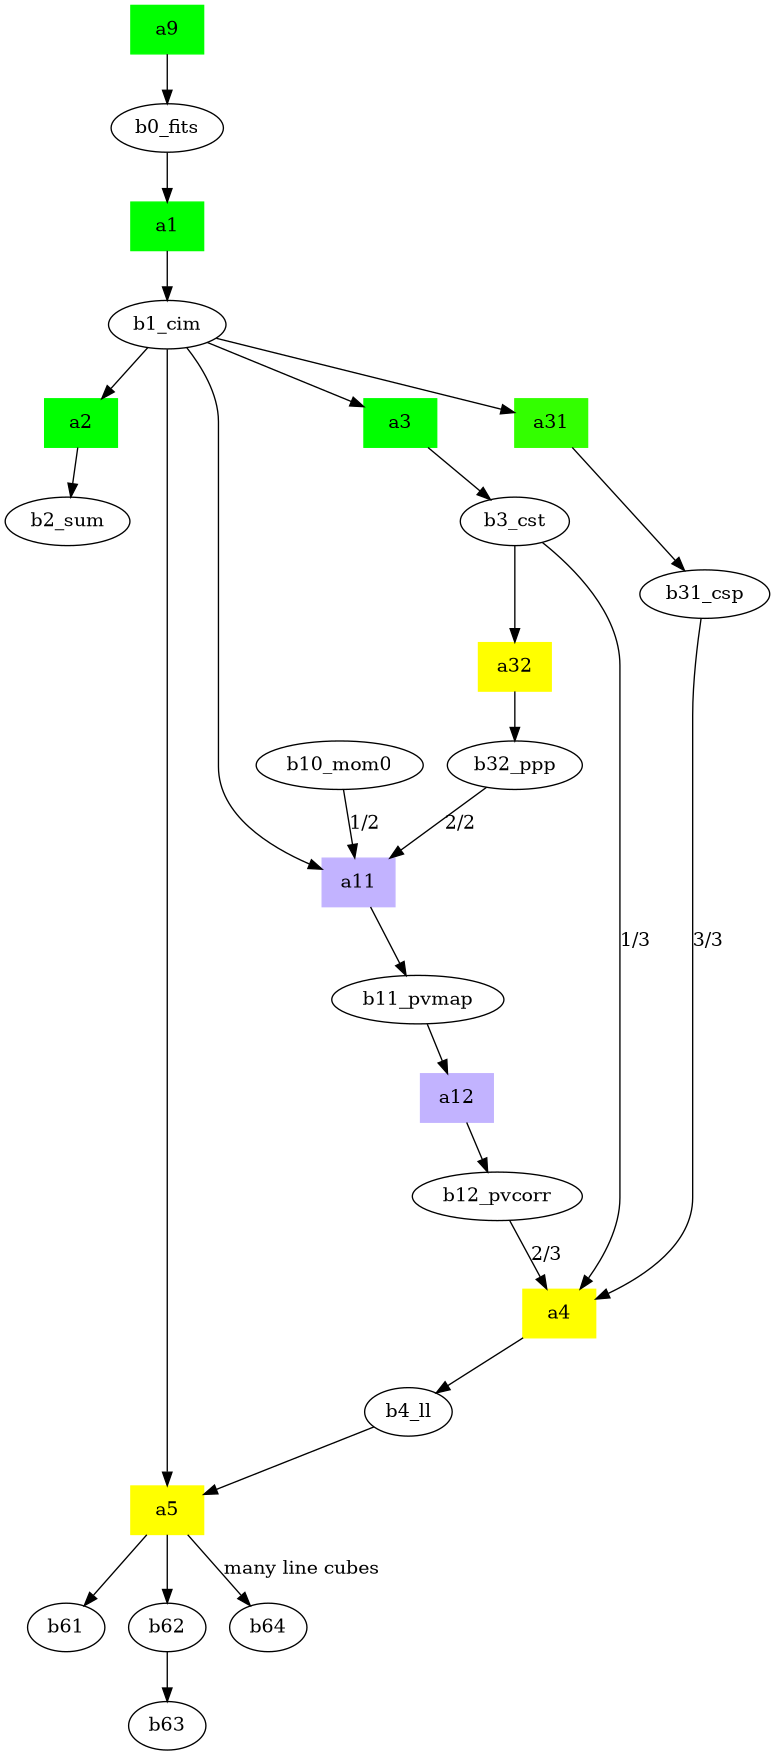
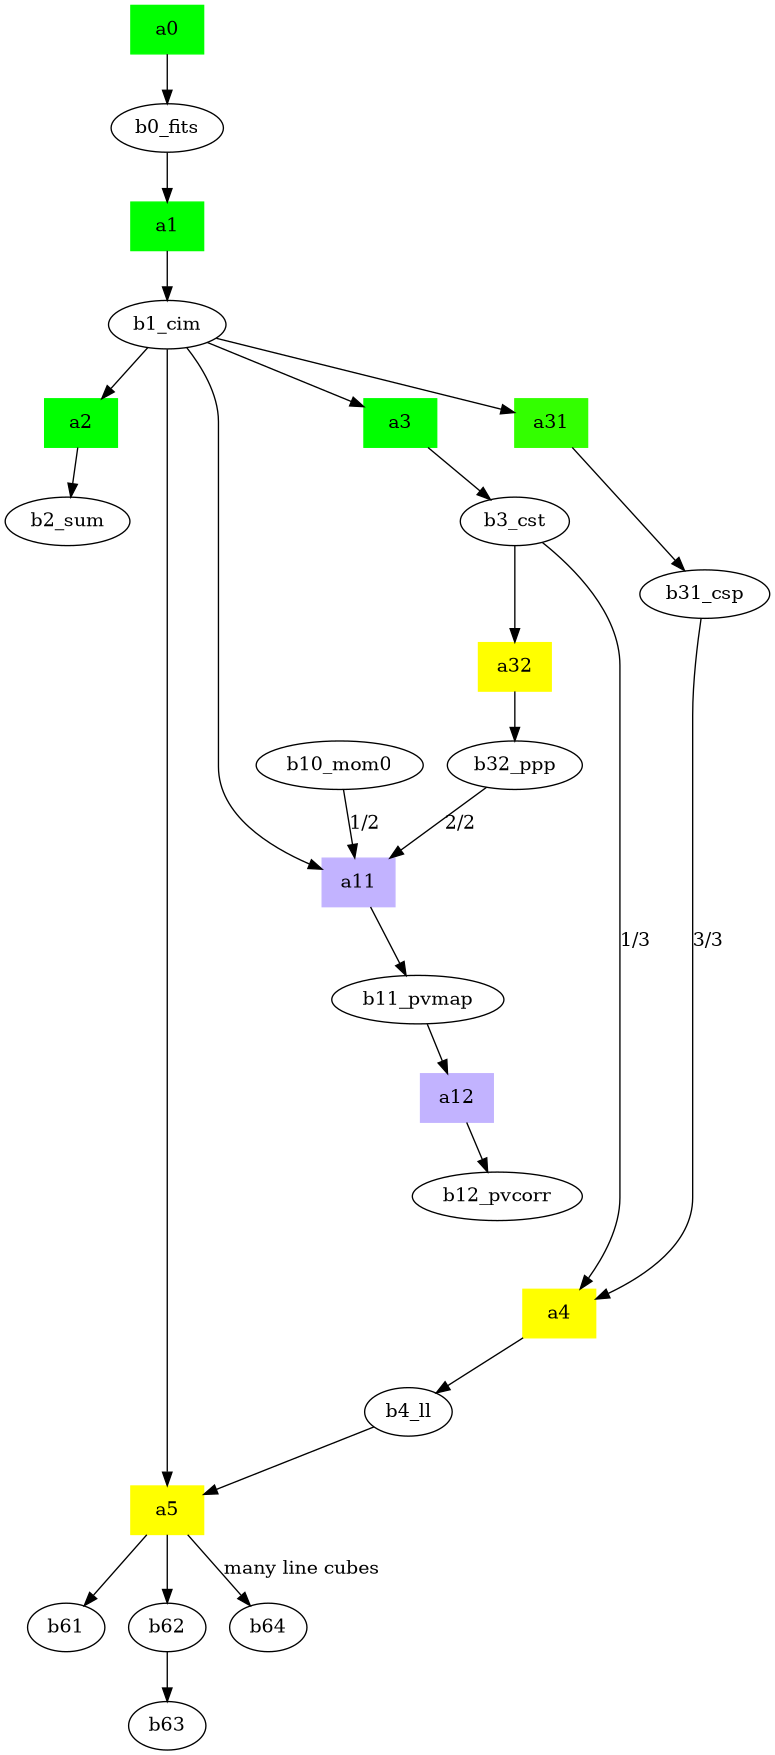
node "a9": label "a9" -> "a0"
edge "b12_pvcorr" -> "a4": removed, label "2/3"
